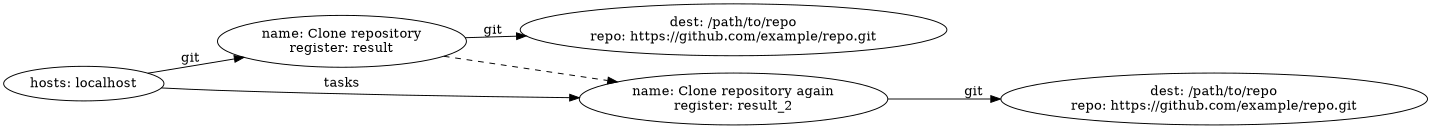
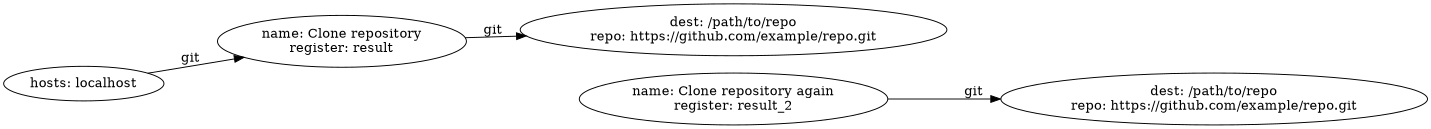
edge "name: Clone repository register: result" -> "name: Clone repository again register: result_2": removed
edge "hosts: localhost" -> "name: Clone repository again register: result_2": removed, label "tasks"
